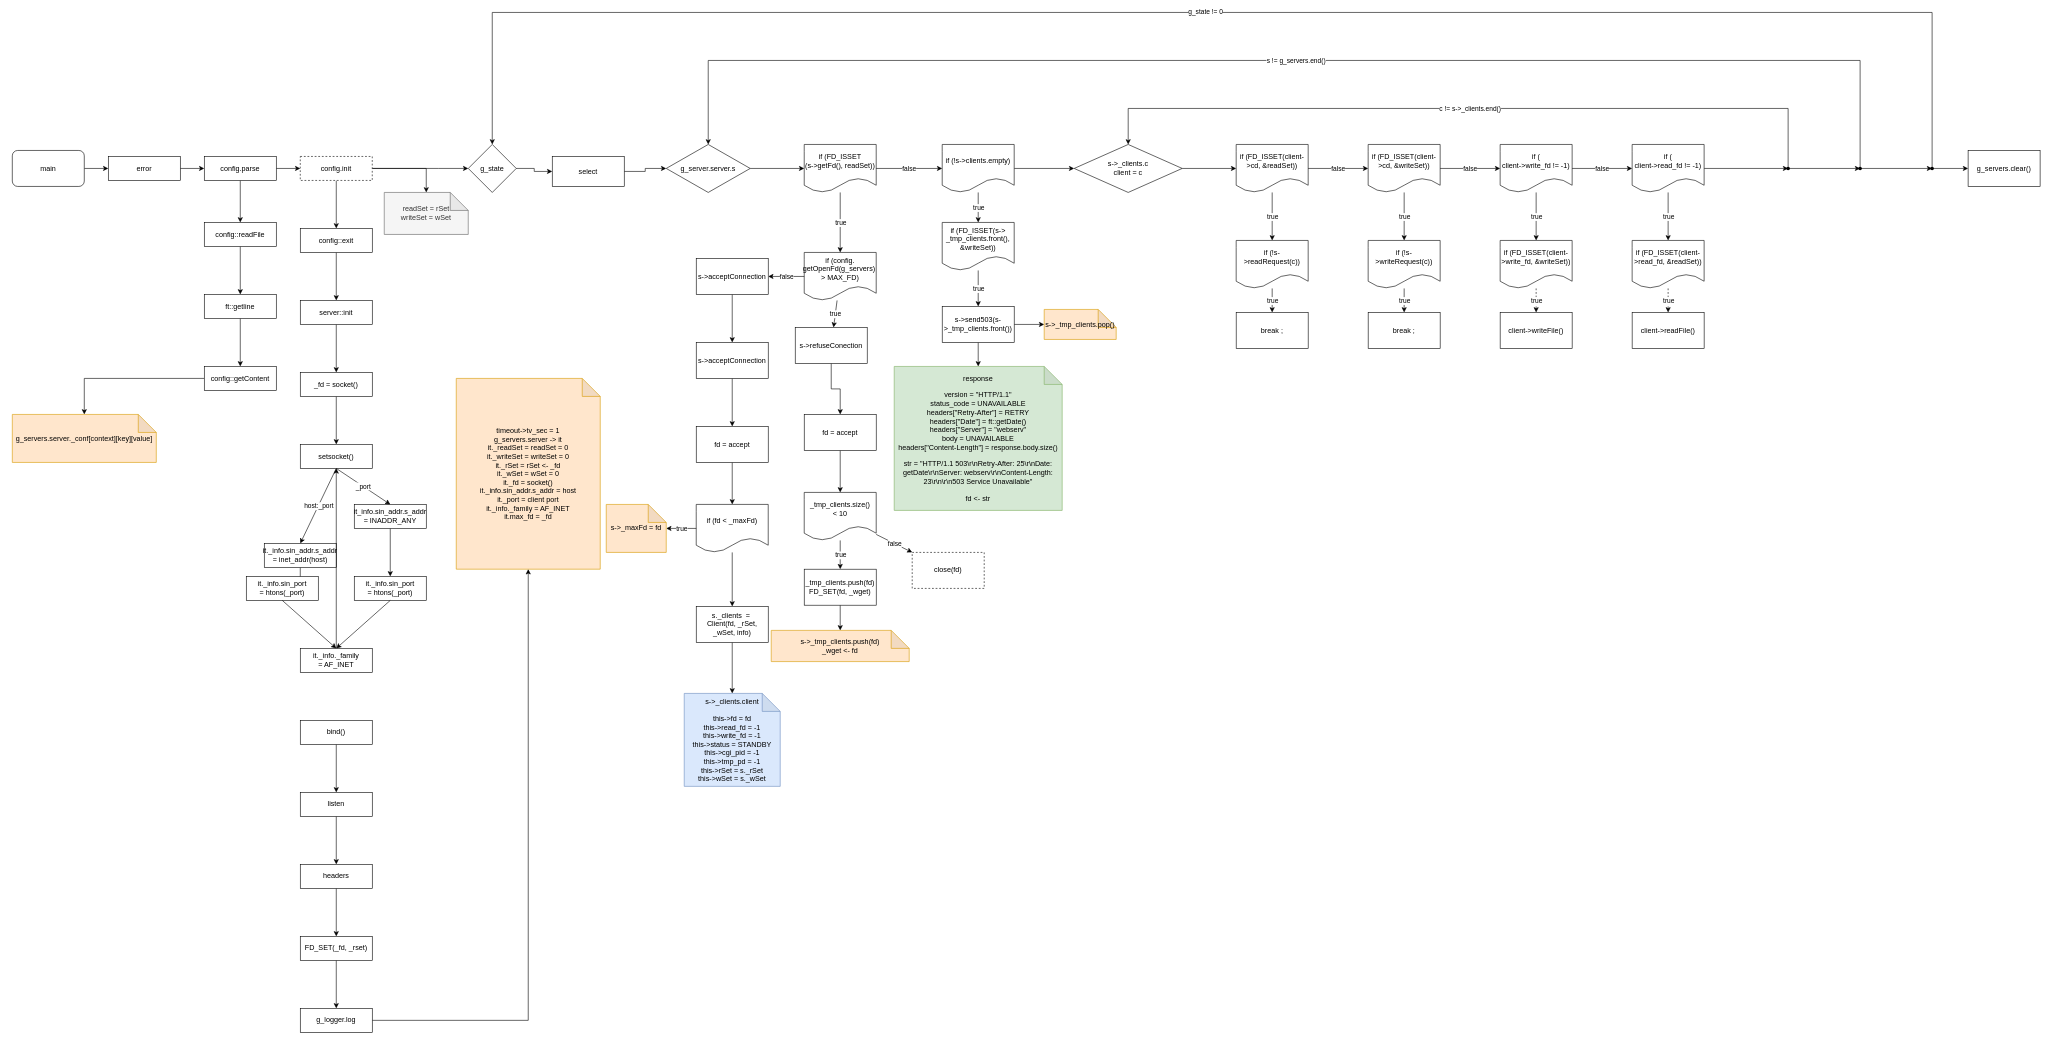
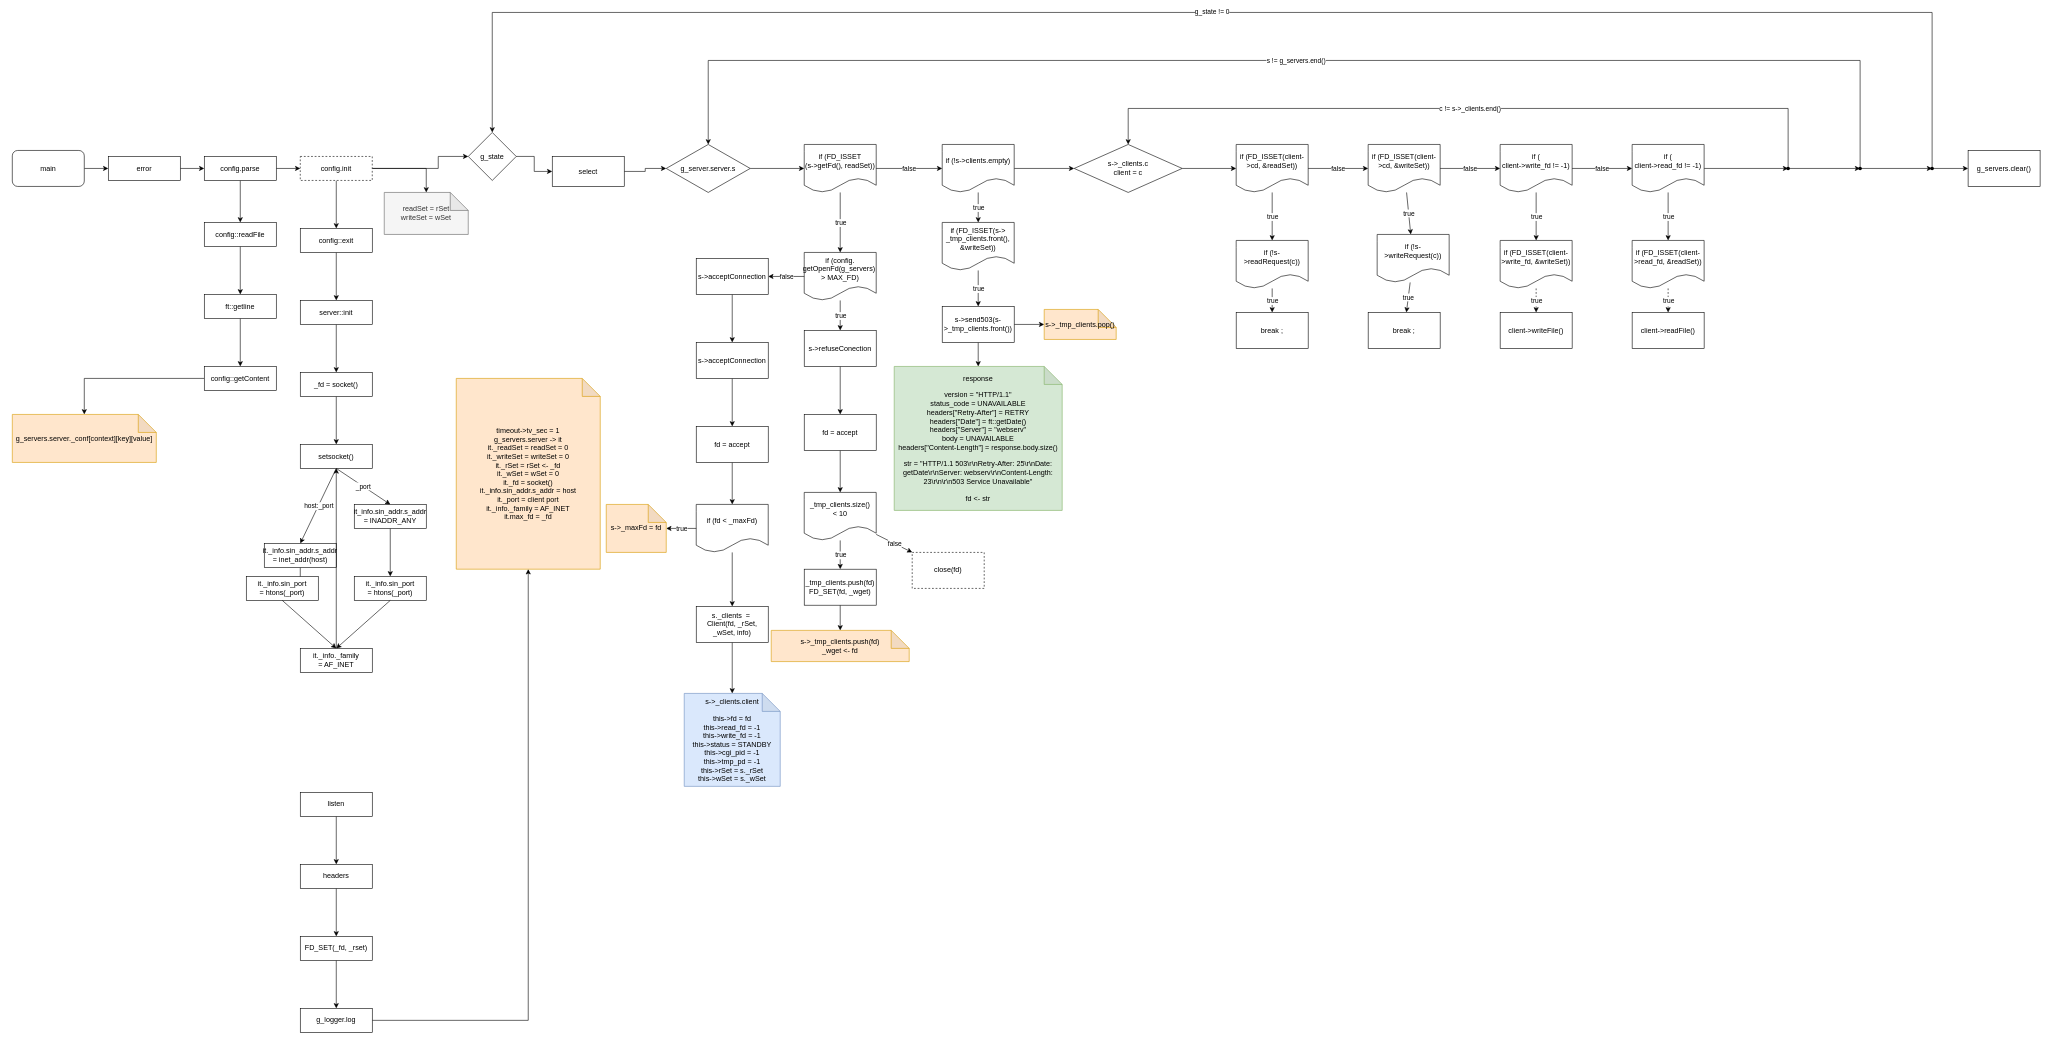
node "g_state": moved (492, 168) -> (492, 156)
node "if (!s->writeRequest(c))": moved (1404, 264) -> (1413, 258)
node "s->refuseConection": moved (831, 345) -> (840, 348)
node "bind()": removed
edge "bind()" -> "listen": removed
